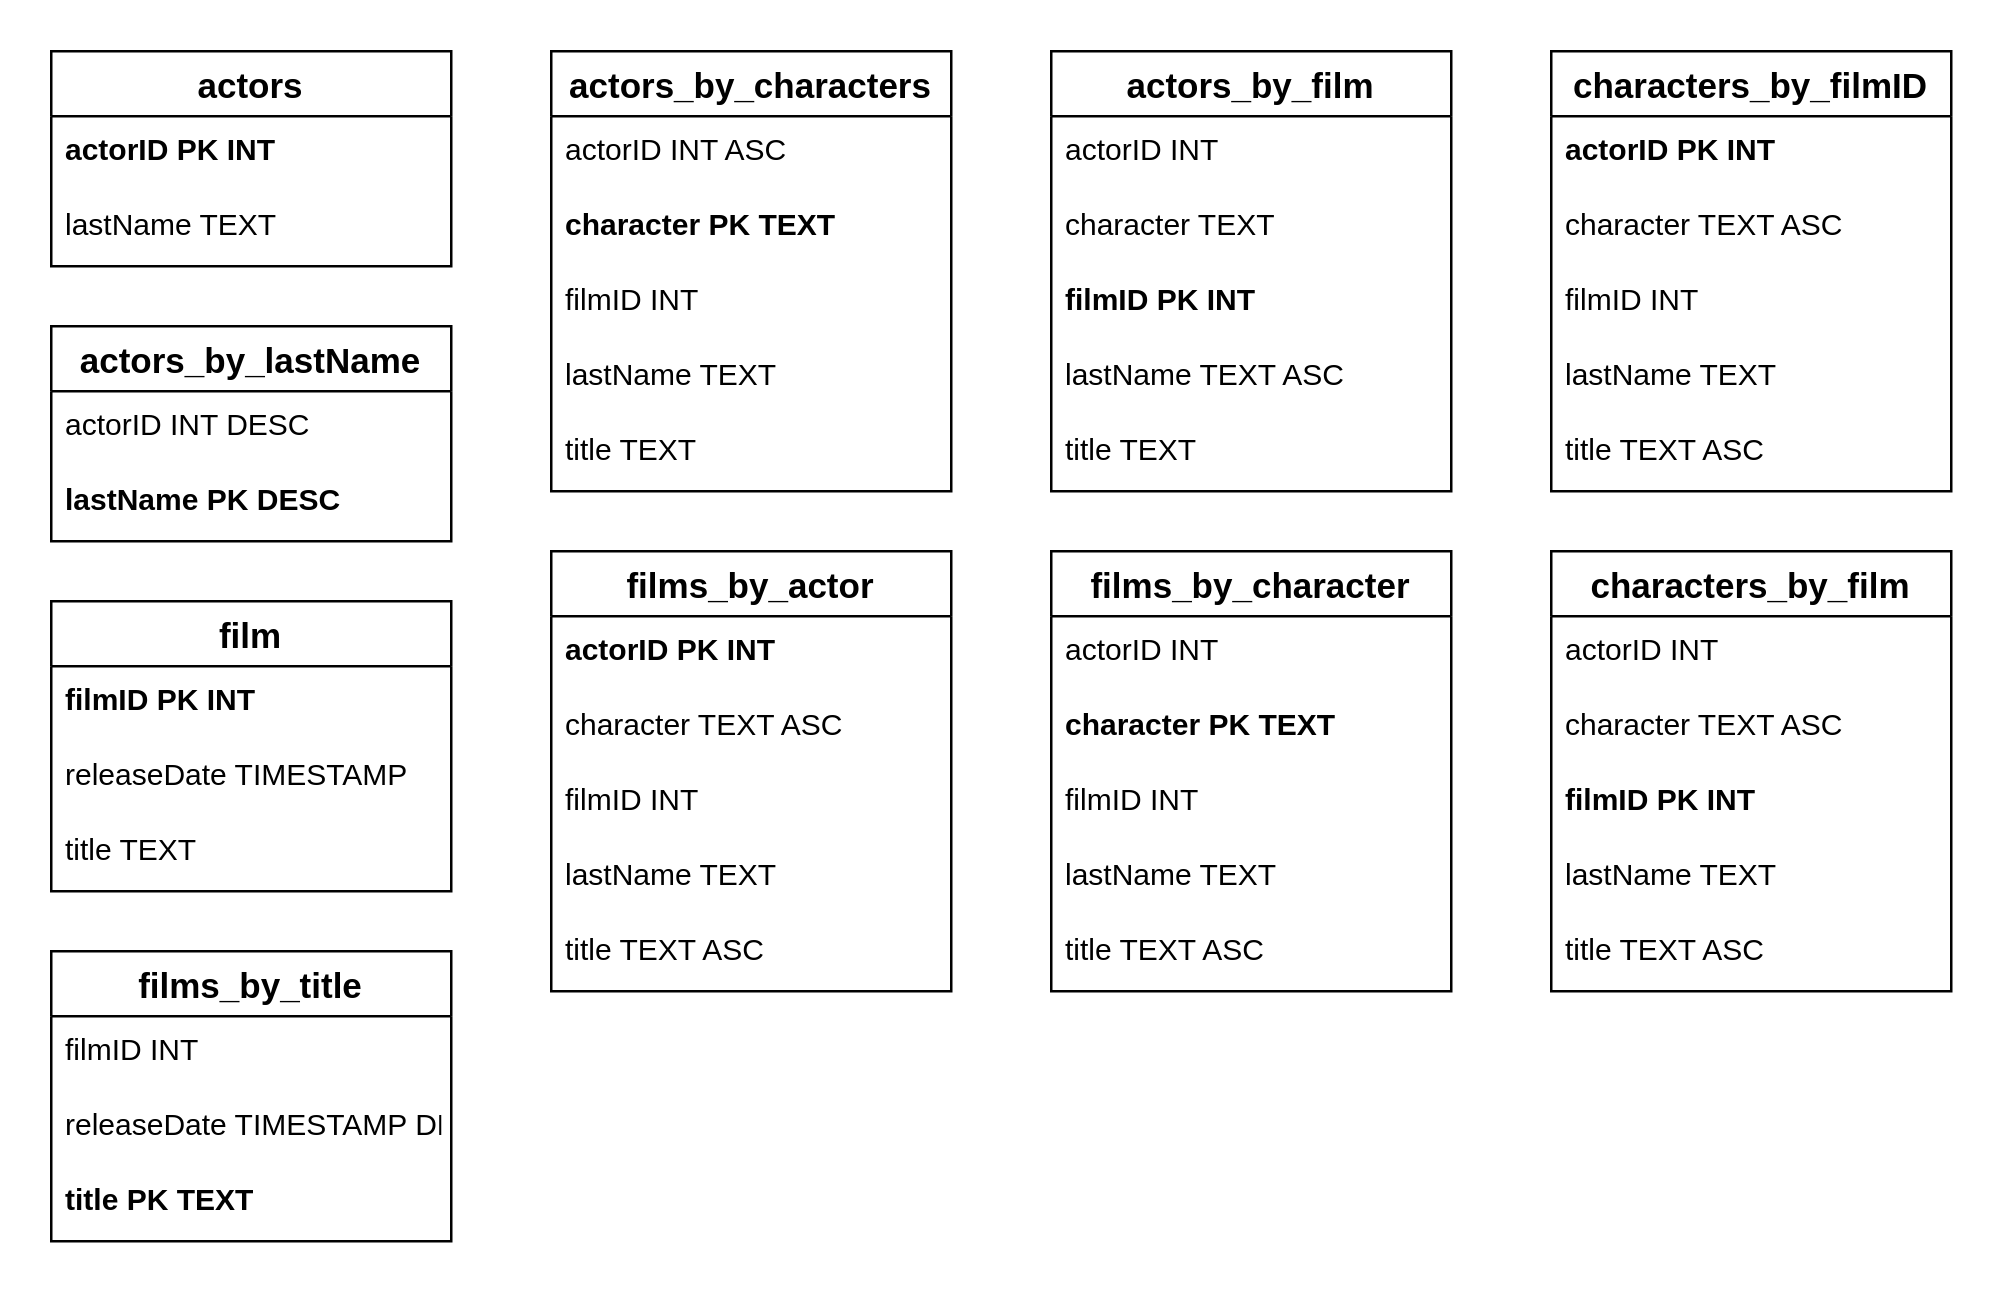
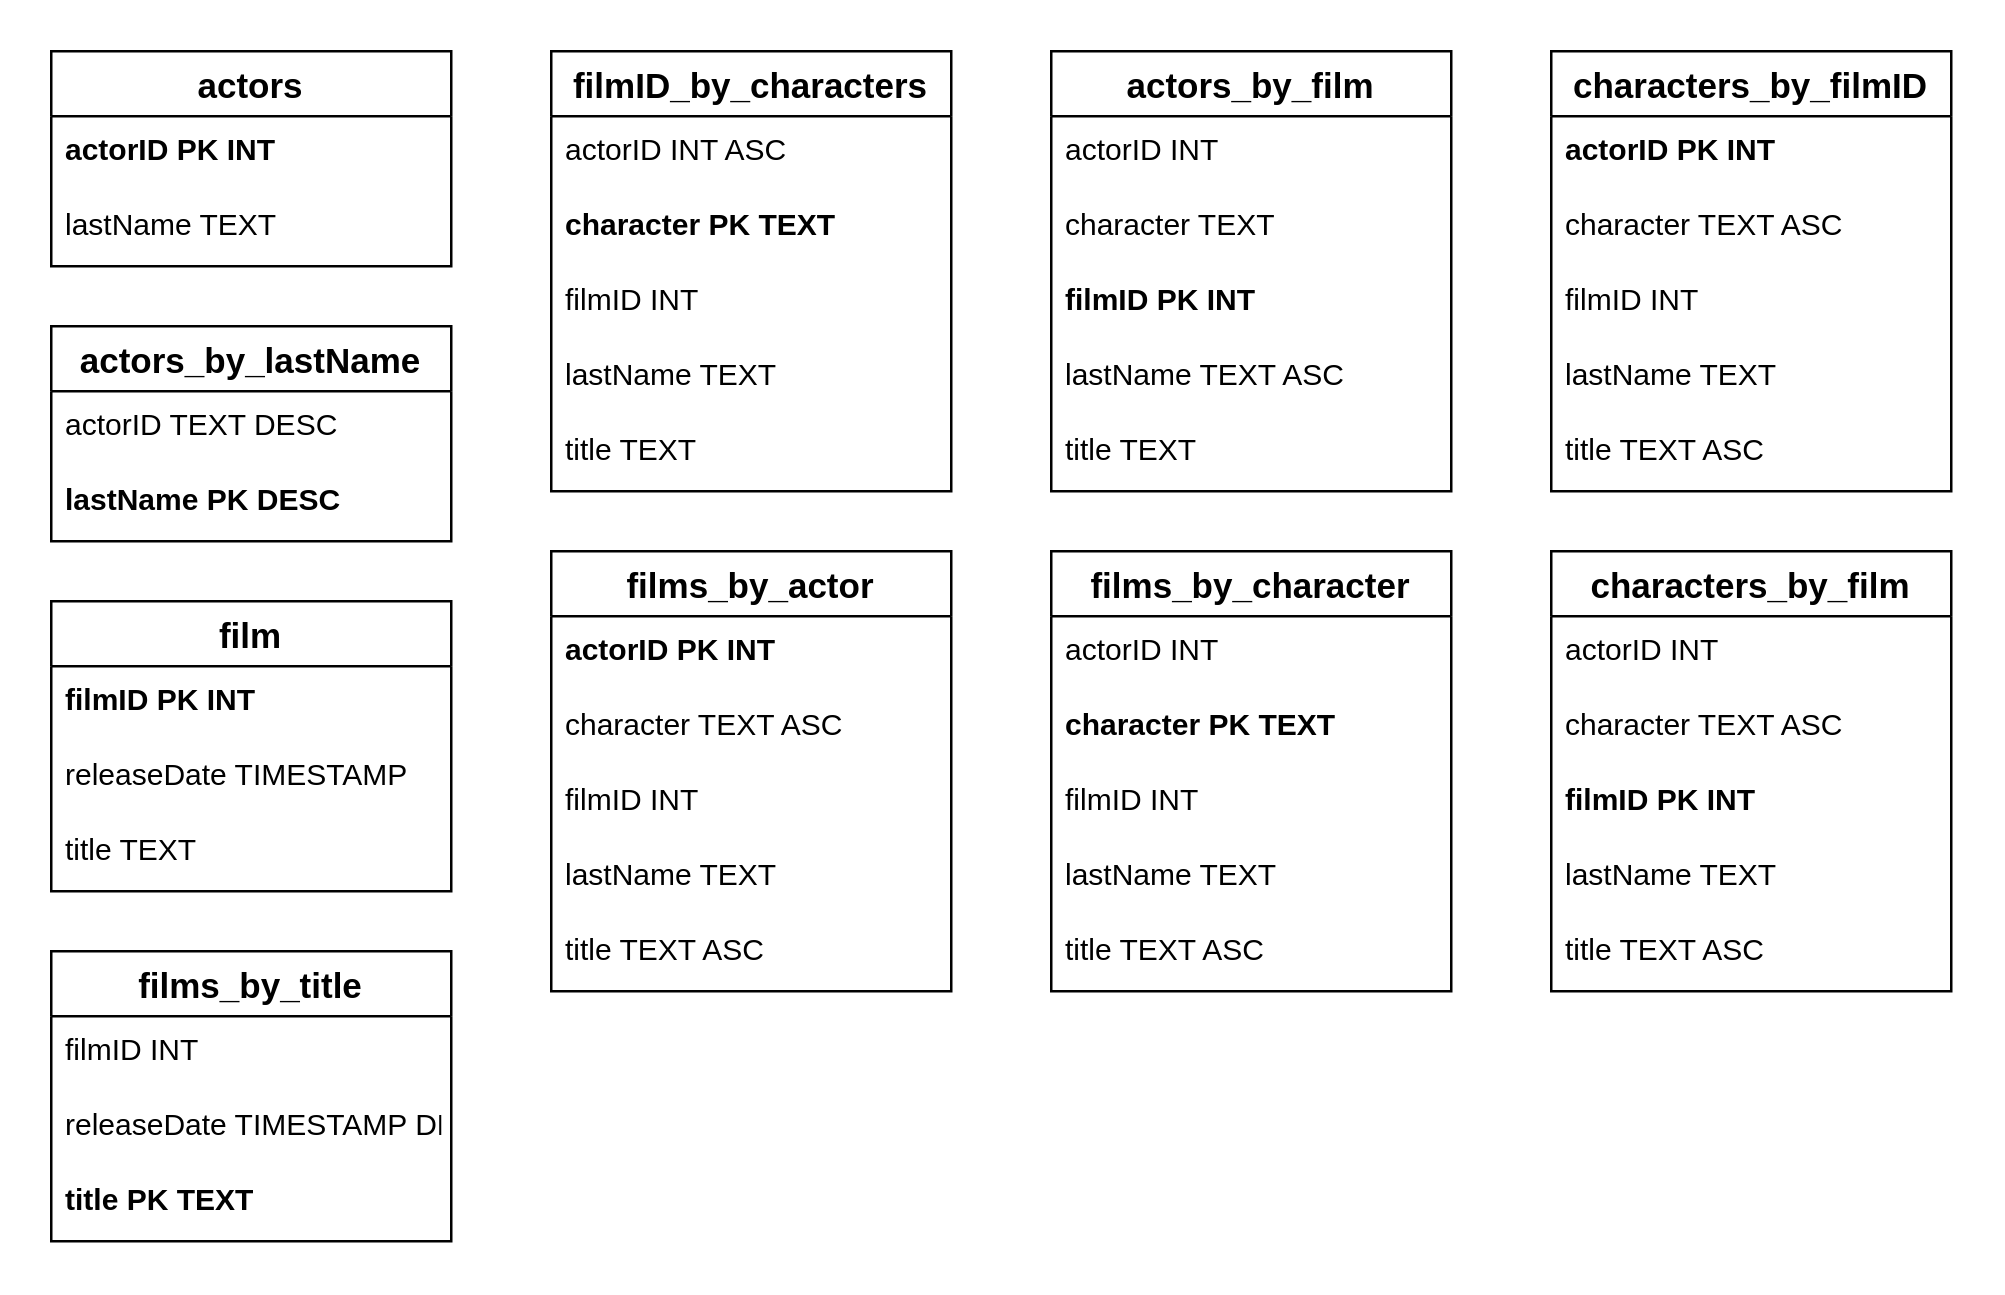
node "actors_by_characters": label "actors_by_characters" -> "filmID_by_characters"
node "actorID INT DESC": label "actorID INT DESC" -> "actorID TEXT DESC"
